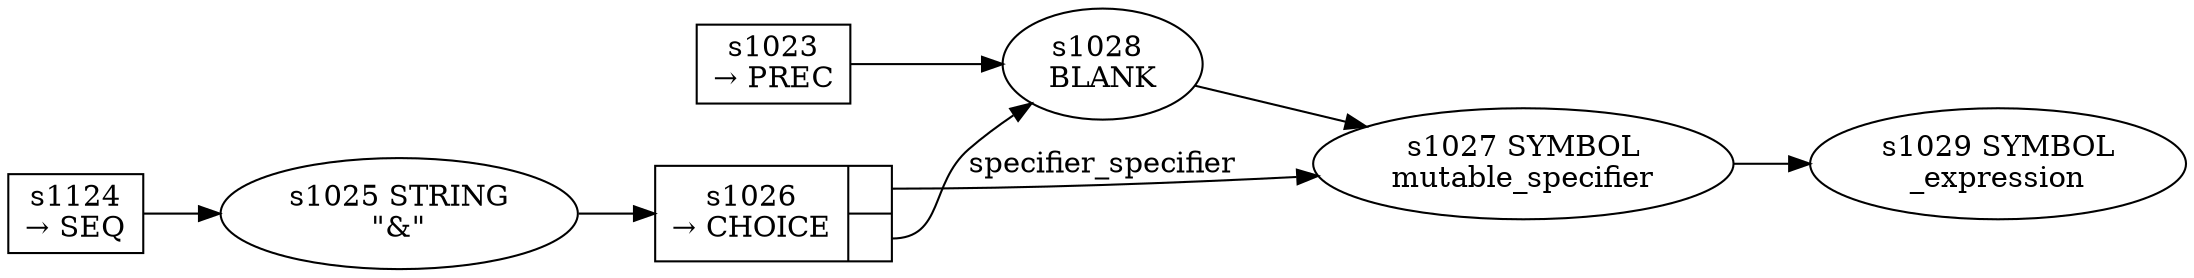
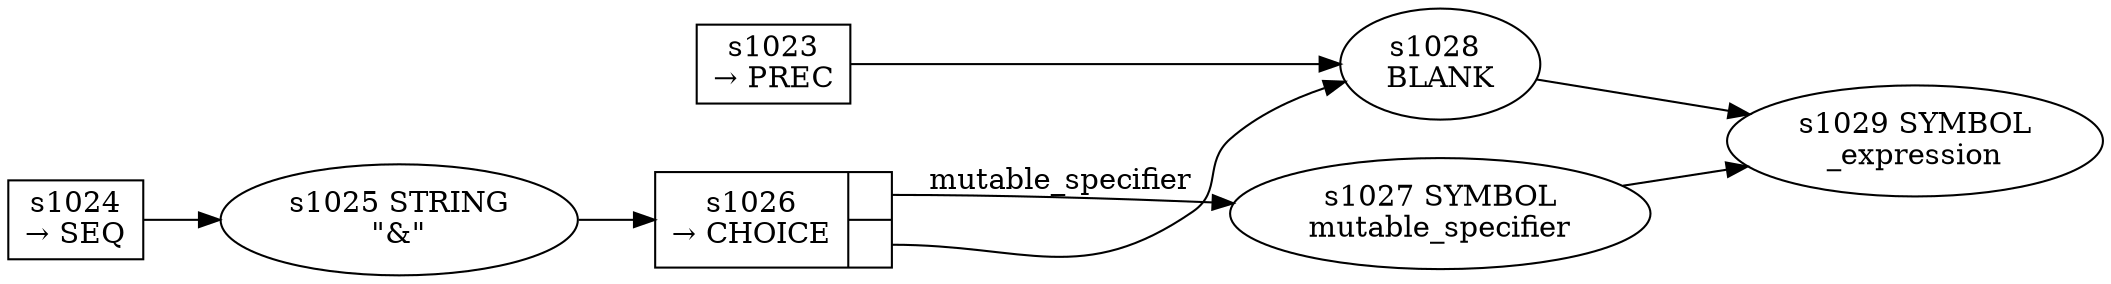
edge "s1028 BLANK" -> "s1027 SYMBOL mutable_specifier": now "s1028 BLANK" -> "s1029 SYMBOL _expression"
edge "s1026" -> "s1027 SYMBOL mutable_specifier": label "specifier_specifier" -> "mutable_specifier"
node "s1124 → SEQ": label "s1124 → SEQ" -> "s1024 → SEQ"
